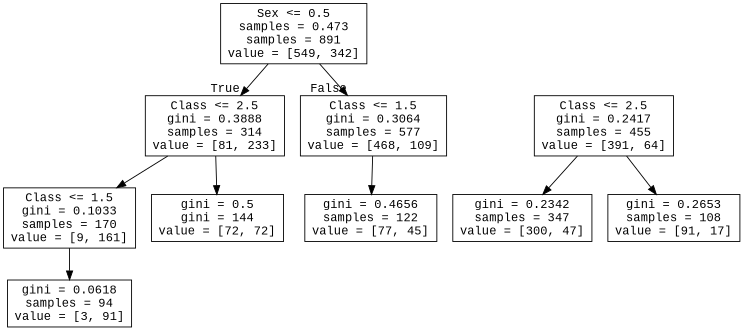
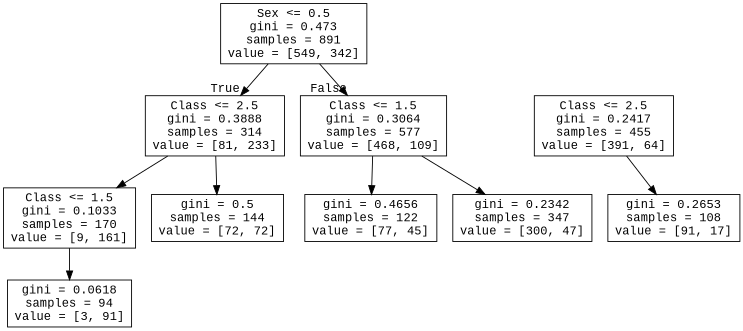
node "Sex <= 0.5 samples = 0.473 samples = 891 value = [549, 342]": label "Sex <= 0.5 samples = 0.473 samples = 891 value = [549, 342]" -> "Sex <= 0.5 gini = 0.473 samples = 891 value = [549, 342]"
edge "Class <= 2.5 gini = 0.2417 samples = 455 value = [391, 64]" -> "gini = 0.2342 samples = 347 value = [300, 47]": now "Class <= 1.5 gini = 0.3064 samples = 577 value = [468, 109]" -> "gini = 0.2342 samples = 347 value = [300, 47]"
node "gini = 0.5 gini = 144 value = [72, 72]": label "gini = 0.5 gini = 144 value = [72, 72]" -> "gini = 0.5 samples = 144 value = [72, 72]"
